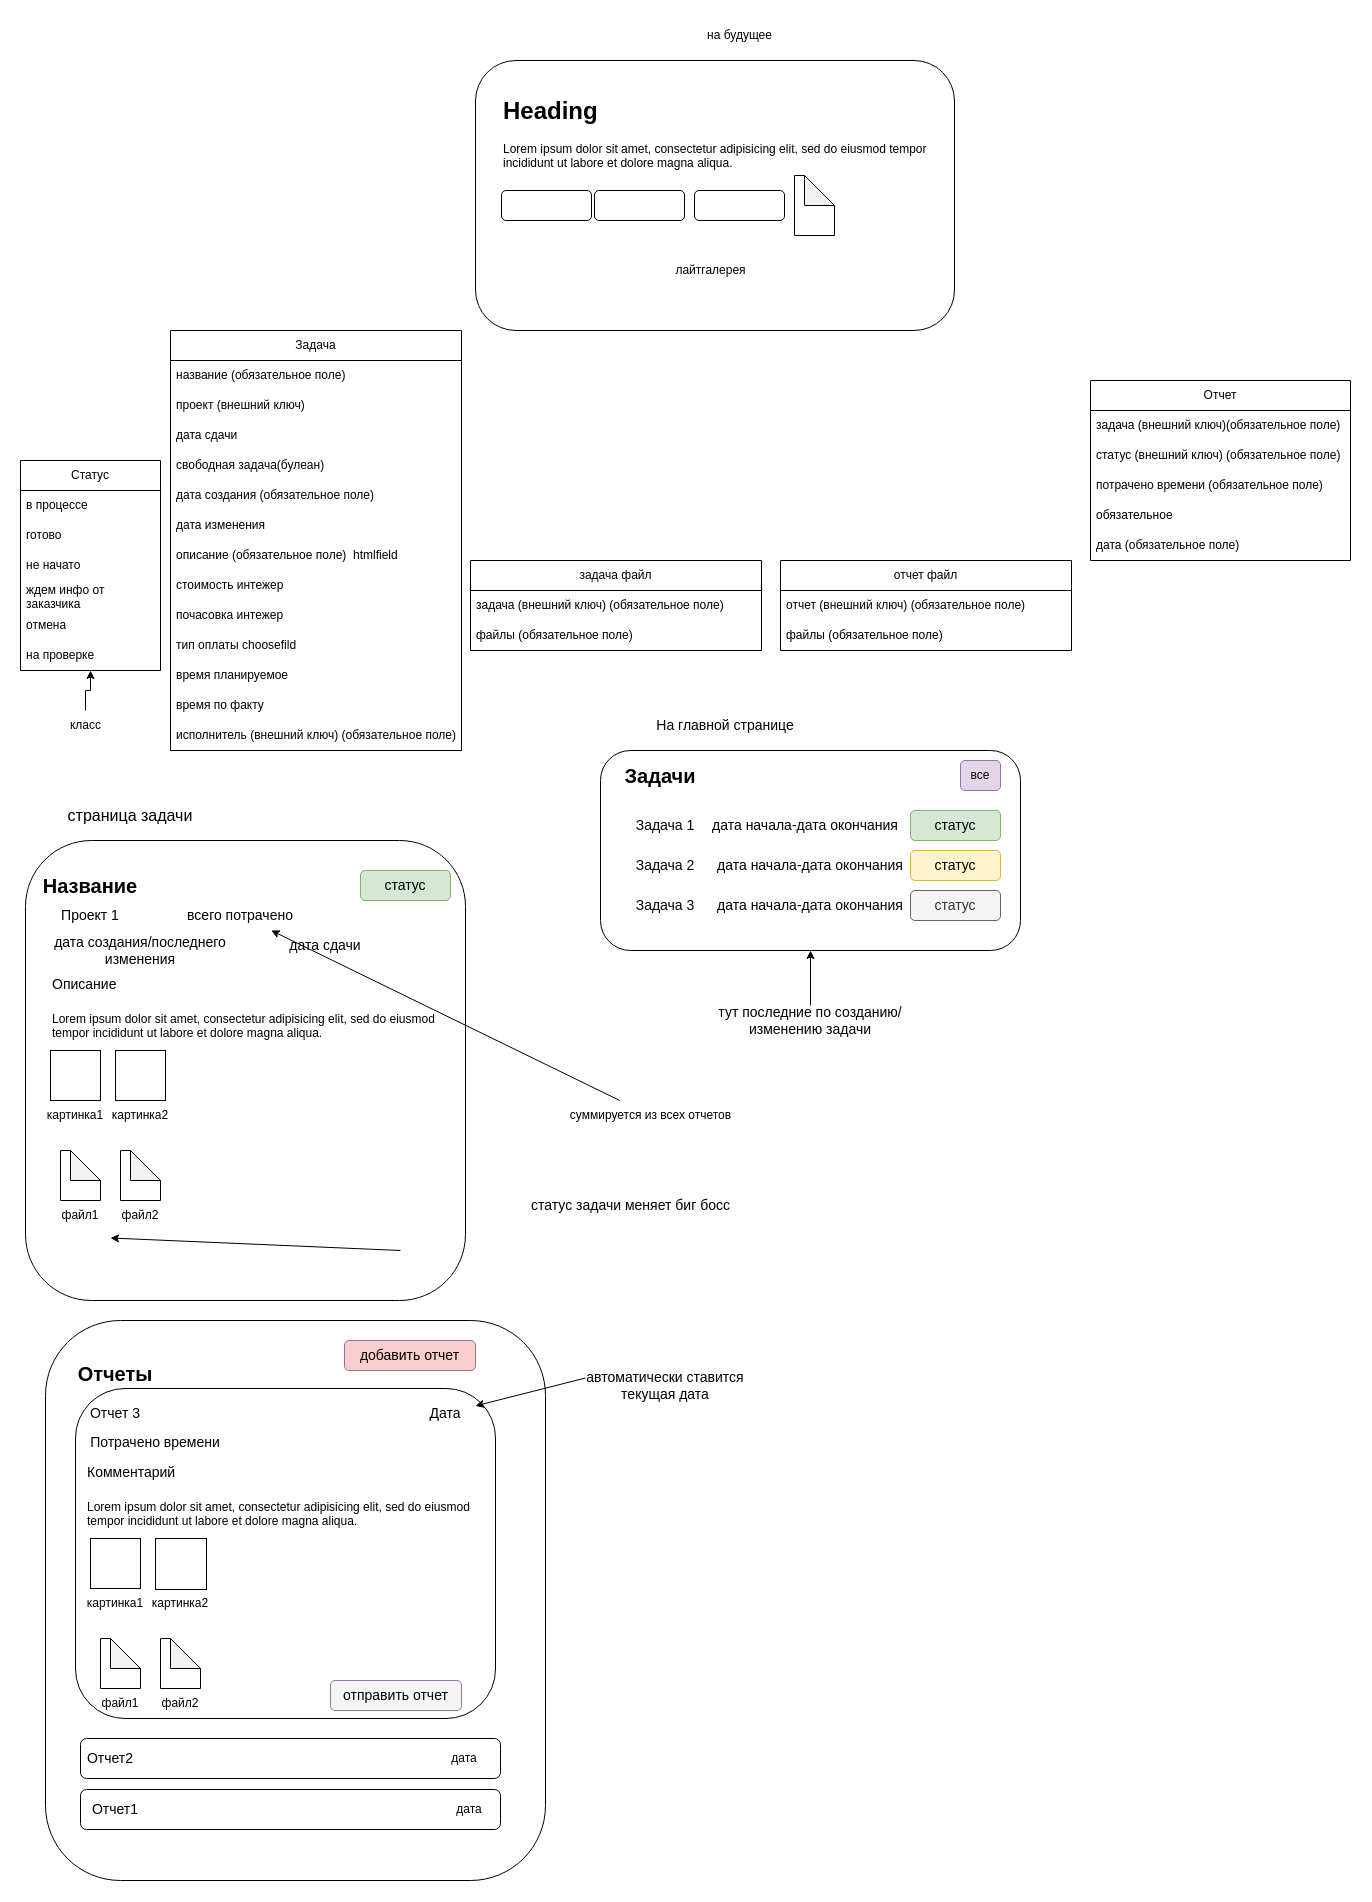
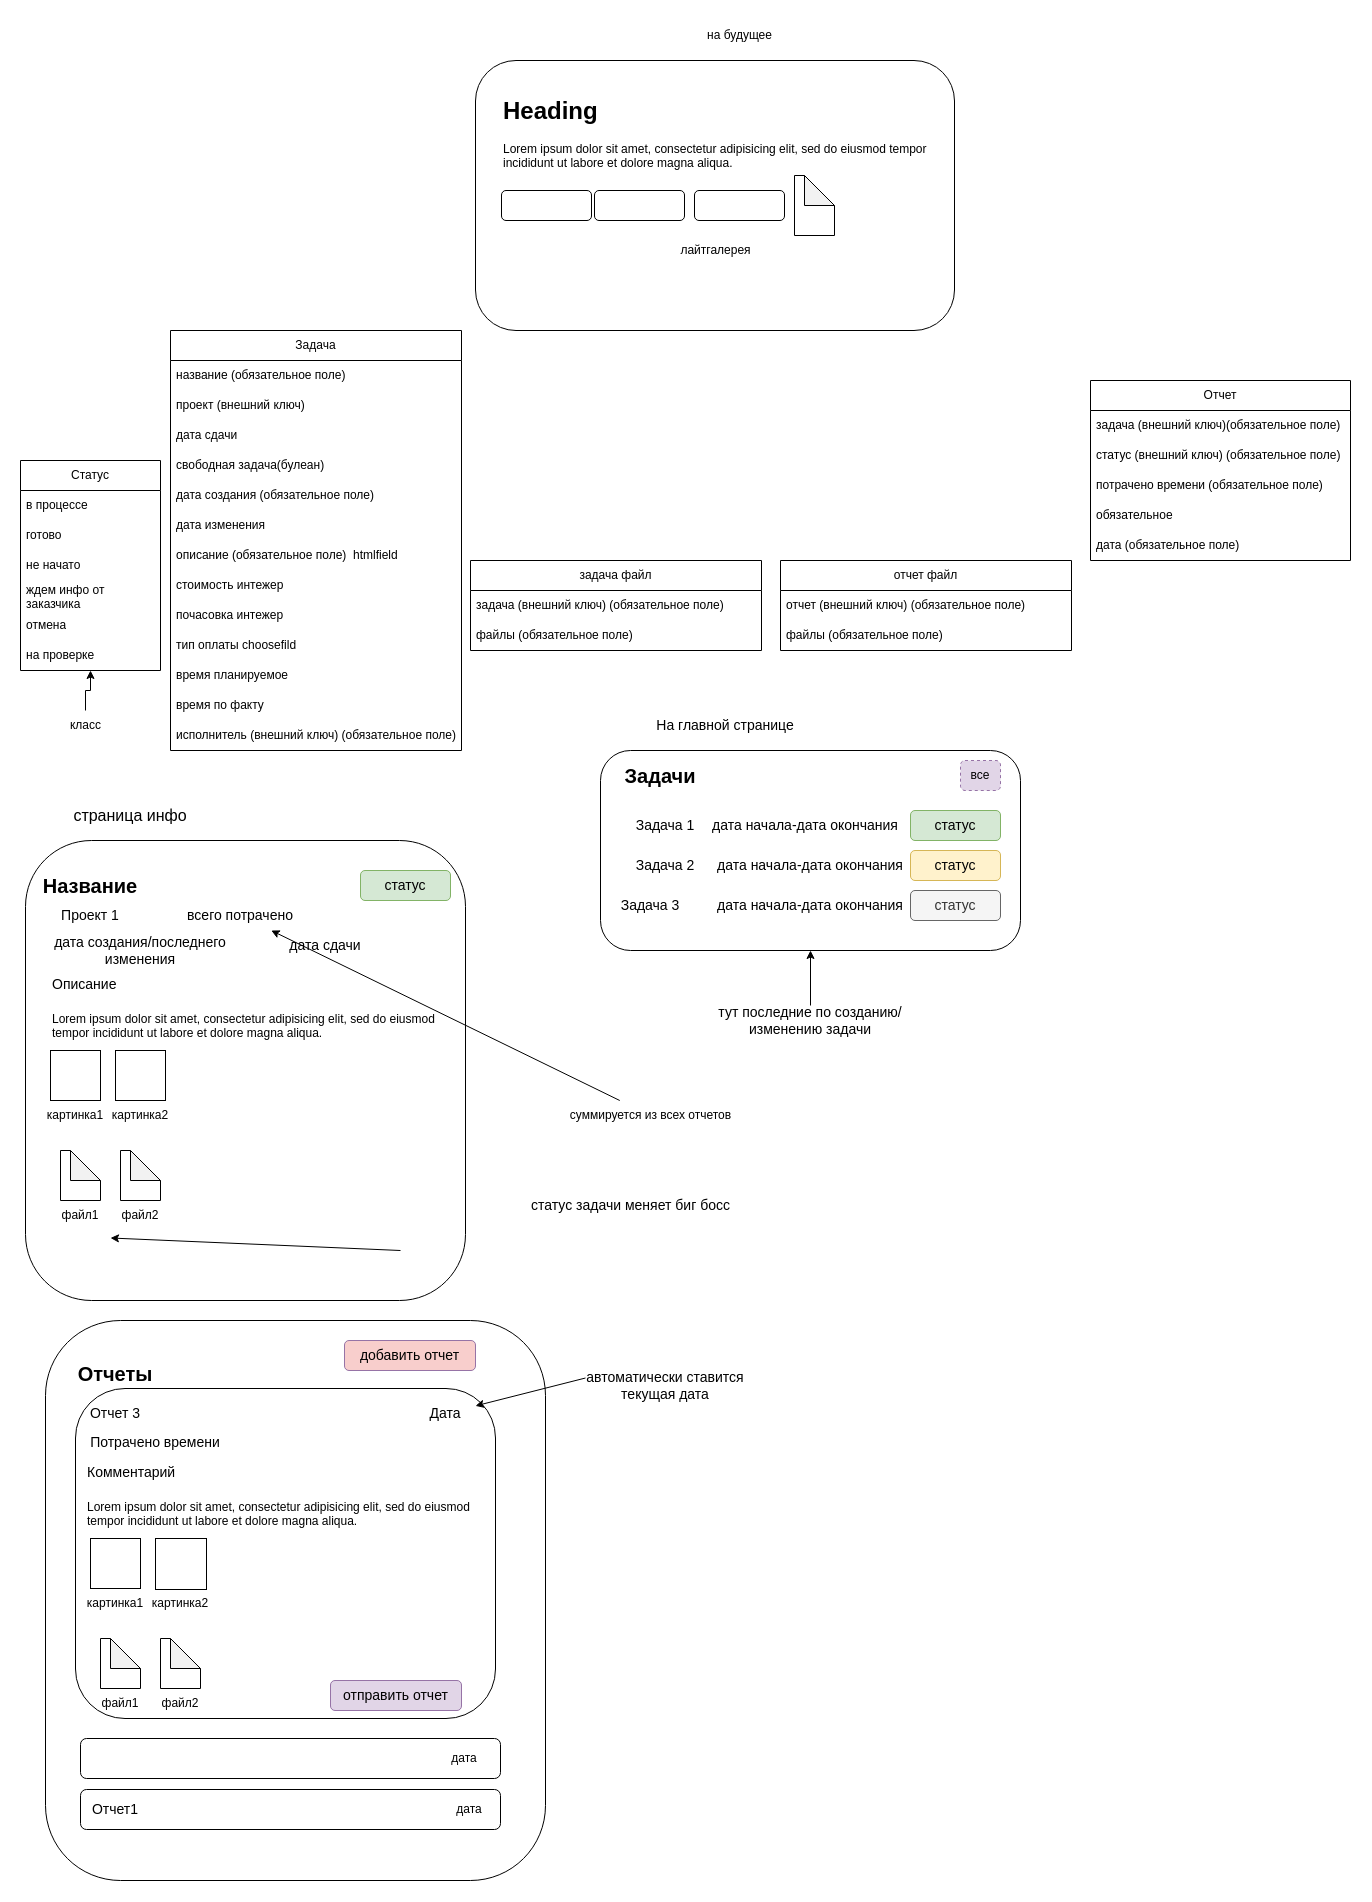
node "лайтгалерея": moved (710, 271) -> (715, 251)
node "все": style solid -> dashed
node "страница задачи": label "страница задачи" -> "страница инфо"
node "Задача 3": moved (666, 906) -> (651, 906)
node "отправить отчет": fillcolor #f5f5f5 -> #e1d5e7
node "Отчет2": removed
